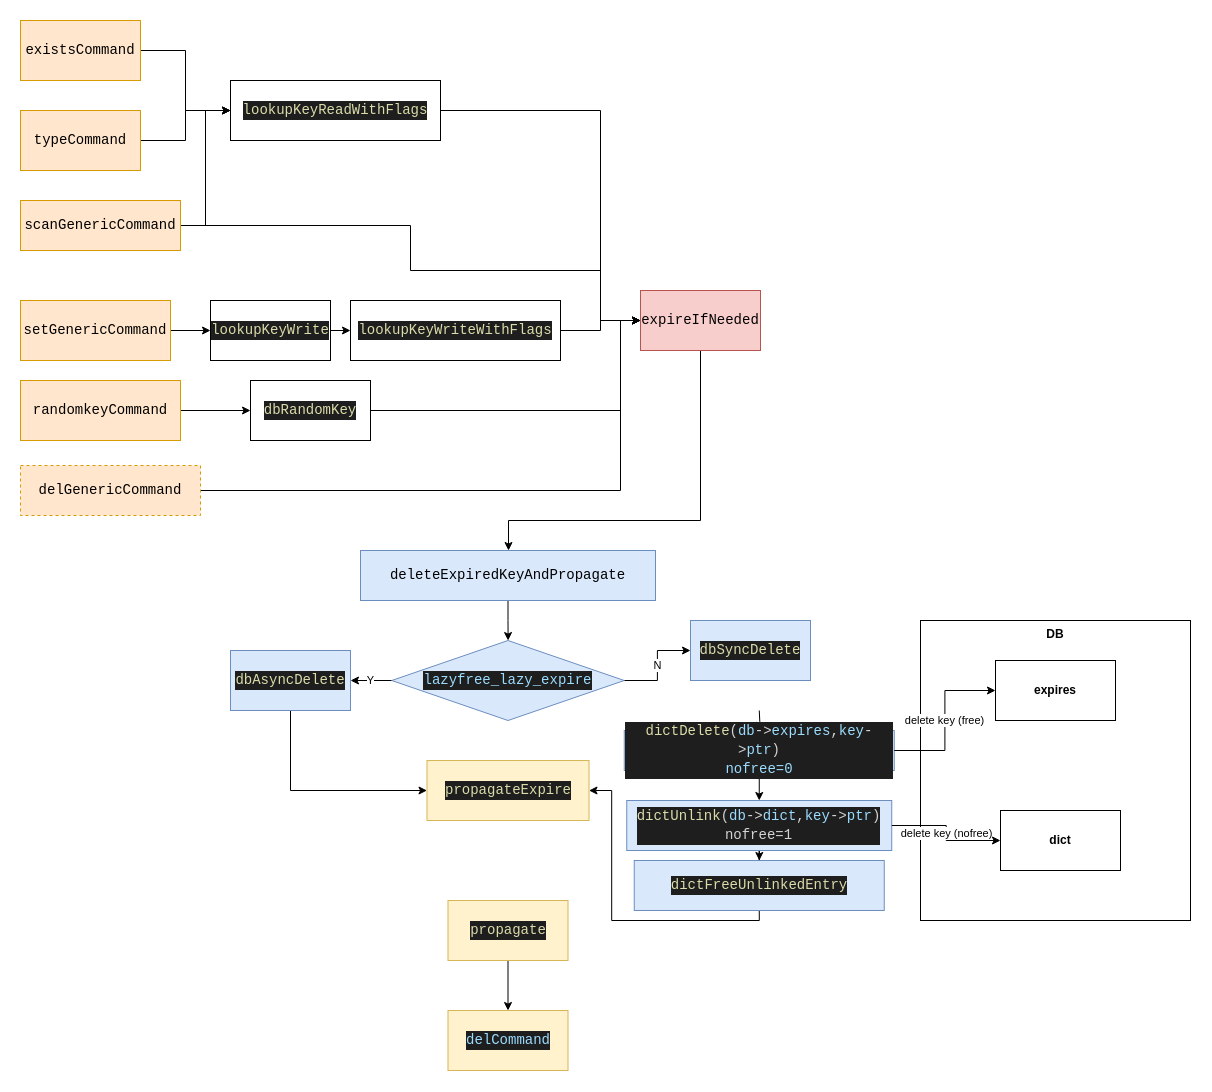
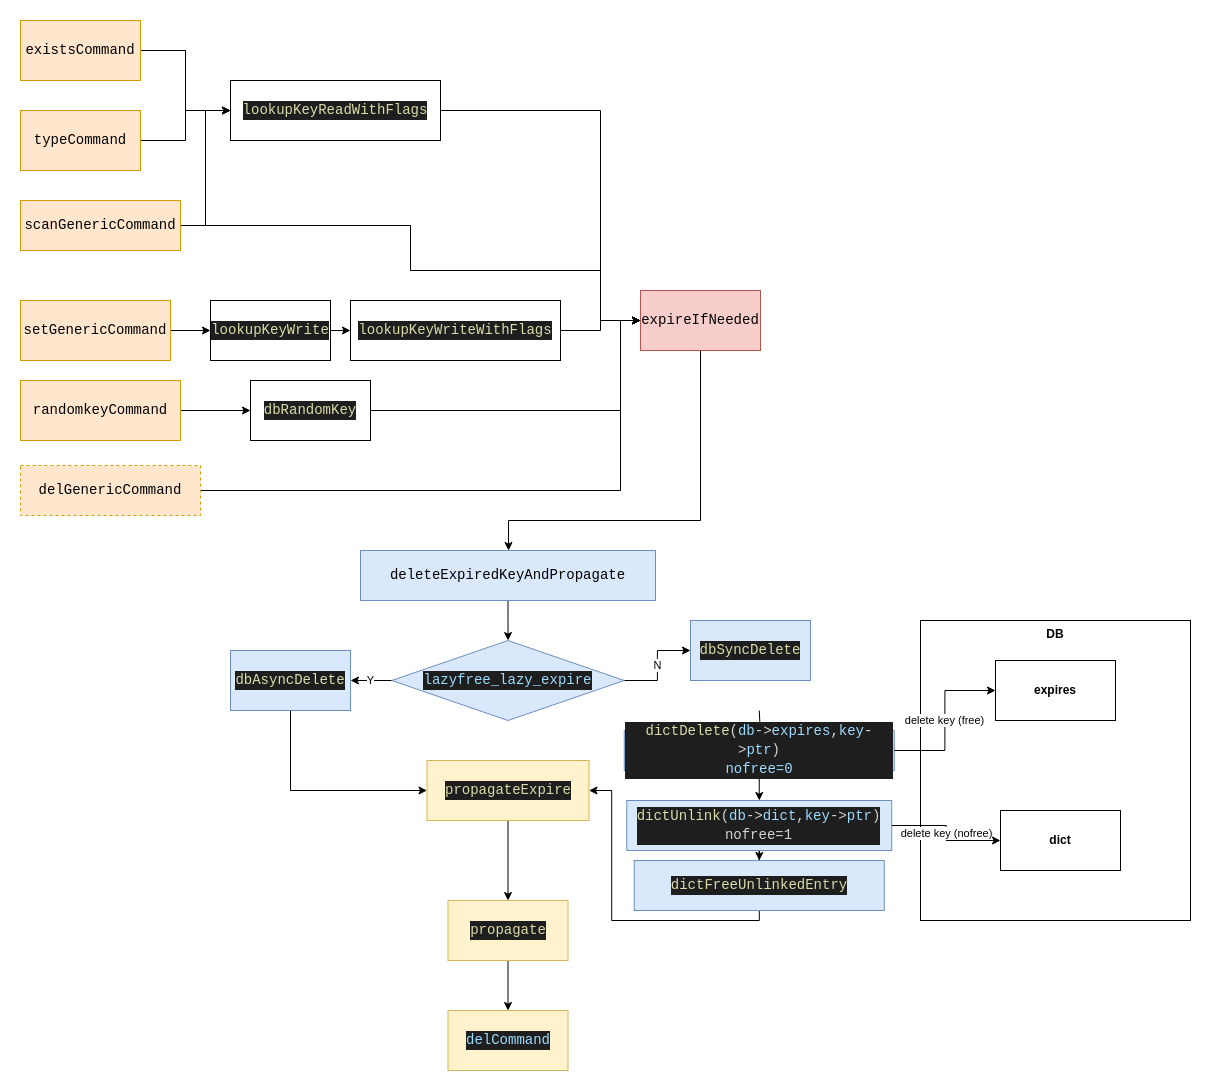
edge "propagateExpire" -> "propagate": added
